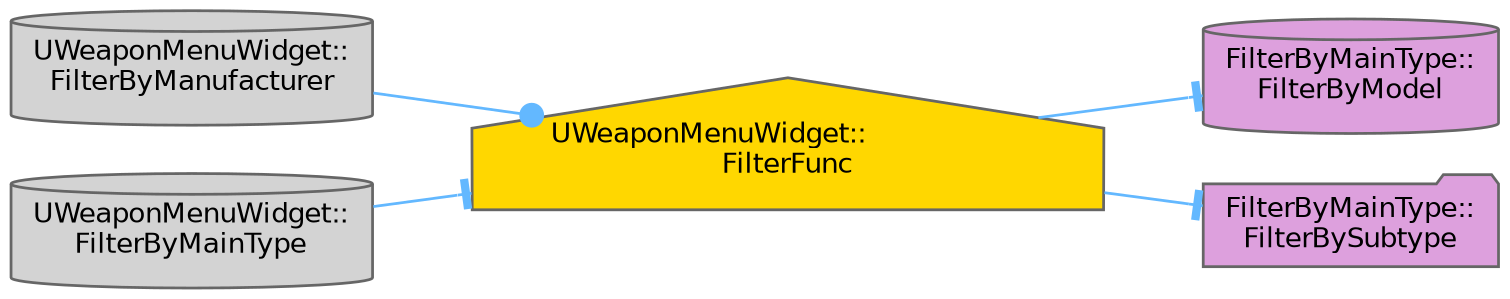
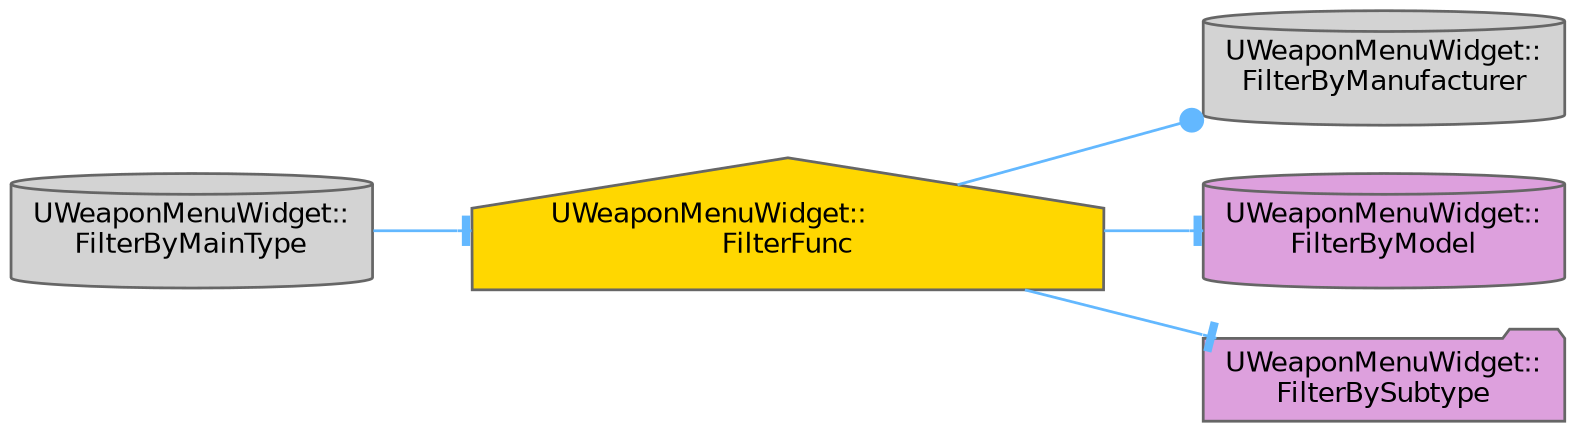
node "FilterByMainType:: FilterByModel": label "FilterByMainType:: FilterByModel" -> "UWeaponMenuWidget:: FilterByModel"
edge "UWeaponMenuWidget:: FilterByManufacturer" -> "UWeaponMenuWidget:: FilterFunc": reversed
node "FilterByMainType:: FilterBySubtype": label "FilterByMainType:: FilterBySubtype" -> "UWeaponMenuWidget:: FilterBySubtype"
